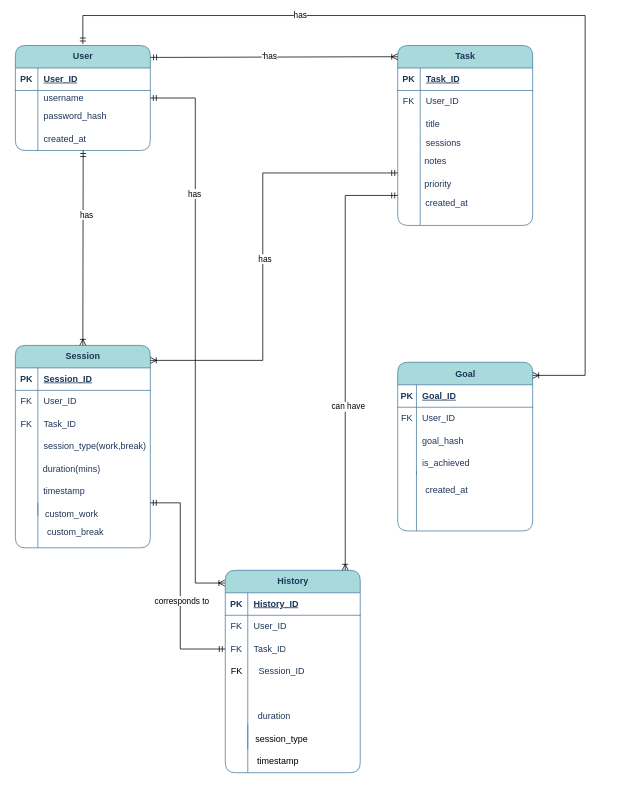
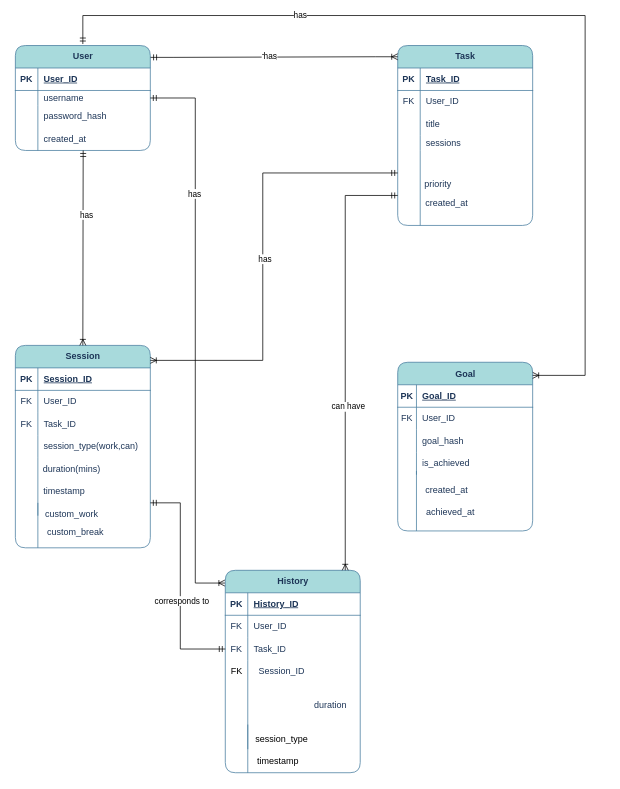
node "notes": removed
node "session_type(work,break)": label "session_type(work,break)" -> "session_type(work,can)"
node "achieved_at": added
node "duration": moved (274, 717) -> (330, 705)
